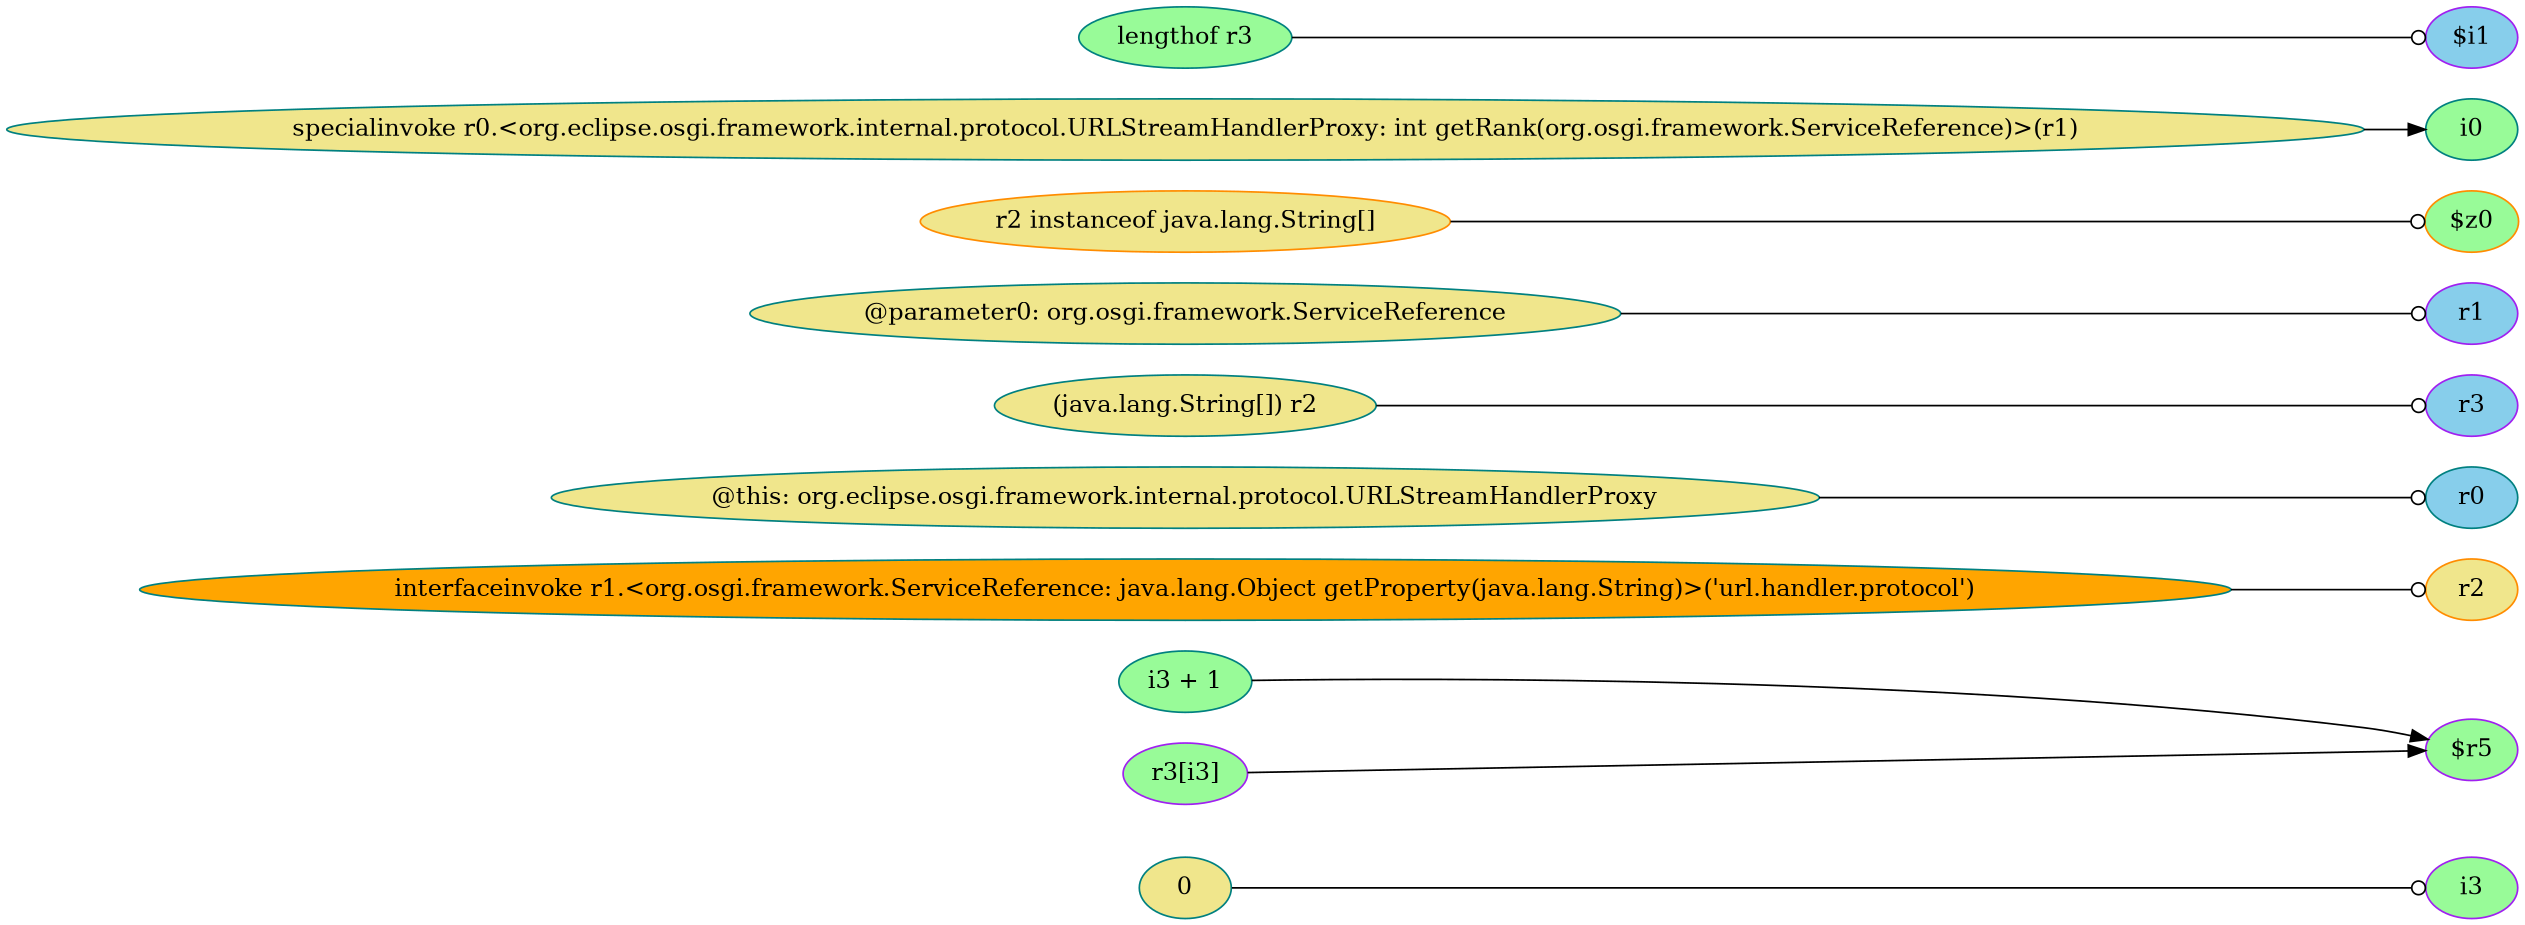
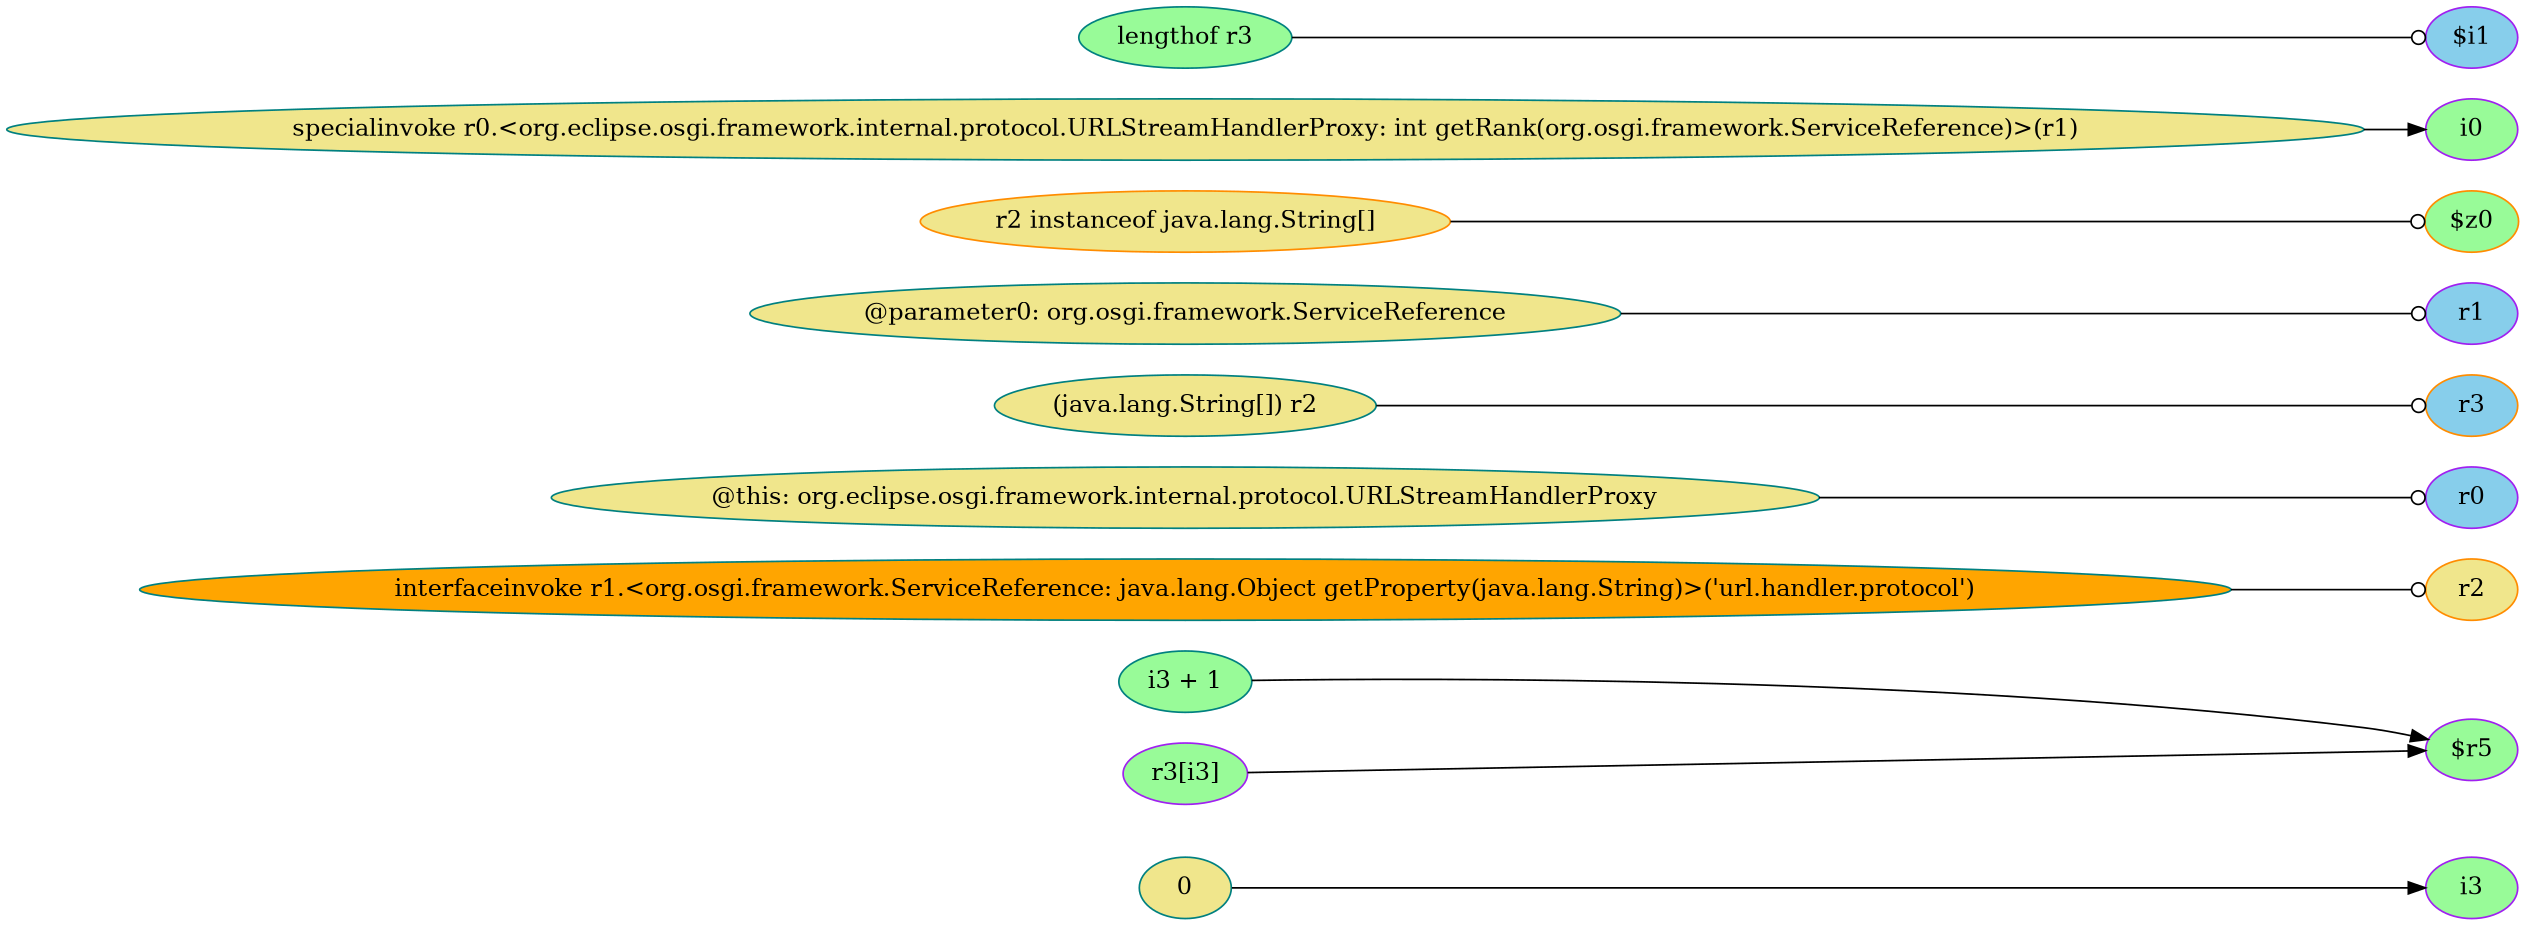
node "i0": color teal -> purple
node "r3": color purple -> darkorange
node "r0": color teal -> purple
edge "0" -> "i3": arrowhead odot -> normal
